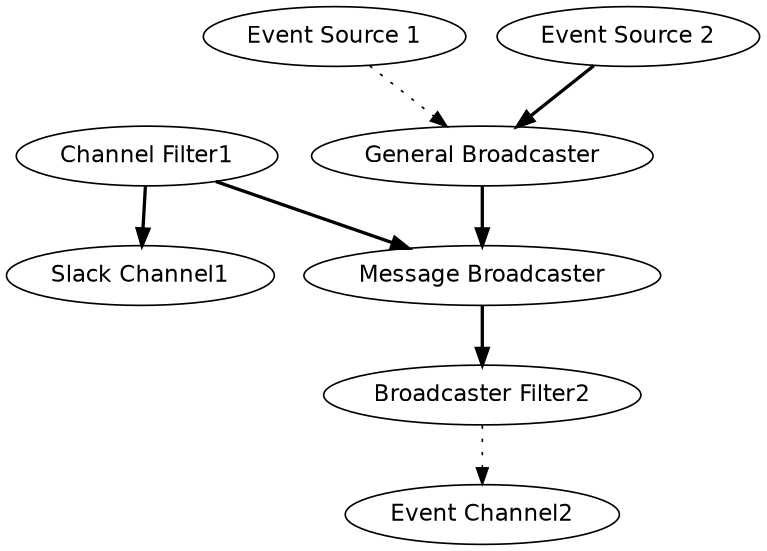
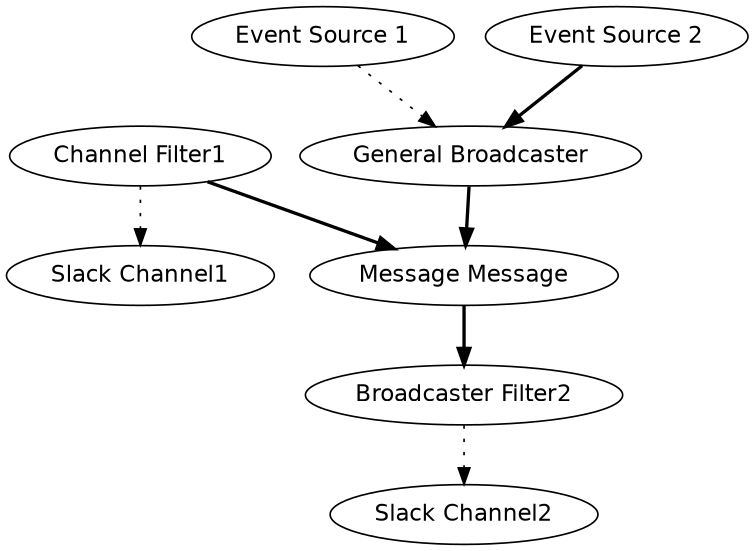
edge "Channel Filter1" -> "Slack Channel1": style bold -> dotted
node "Message Broadcaster": label "Message Broadcaster" -> "Message Message"
node "Event Channel2": label "Event Channel2" -> "Slack Channel2"
